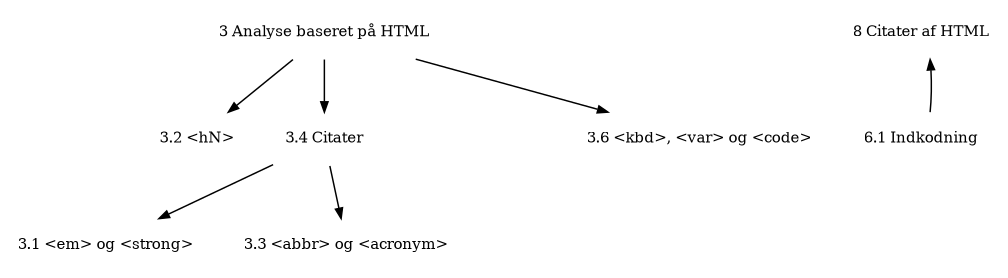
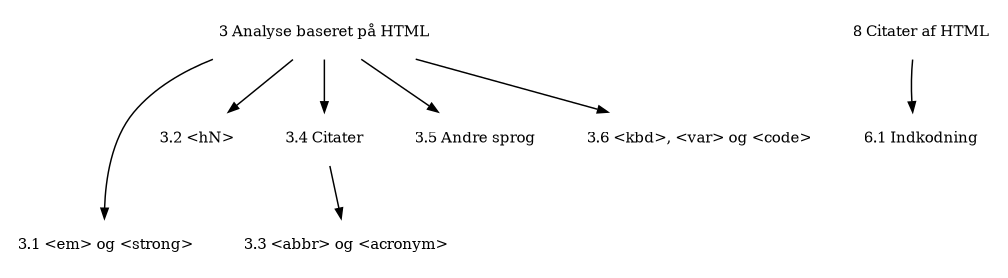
edge "6.1 Indkodning" -> "8 Citater af HTML": reversed
node "3.5 Andre sprog": added
edge "3.4 Citater" -> "3.1 <em> og <strong>": now "3 Analyse baseret på HTML" -> "3.1 <em> og <strong>"
